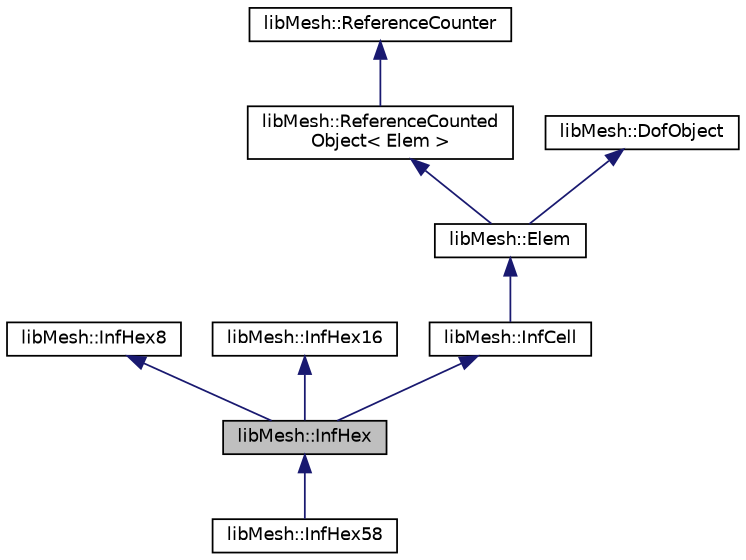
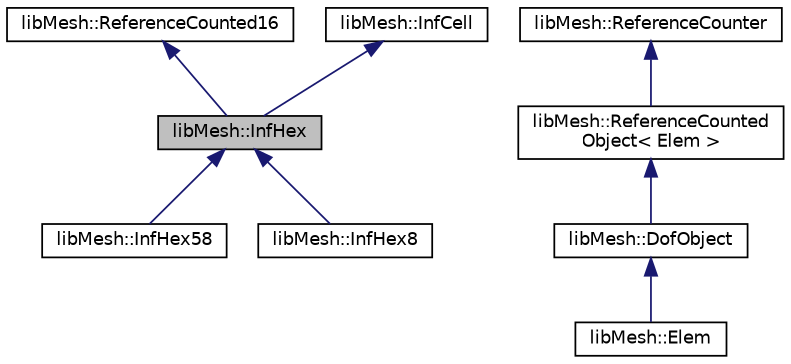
edge "libMesh::Elem" -> "libMesh::ReferenceCounted Object< Elem >": now "libMesh::DofObject" -> "libMesh::ReferenceCounted Object< Elem >"
edge "libMesh::InfCell" -> "libMesh::Elem": removed
node "libMesh::InfHex16": label "libMesh::InfHex16" -> "libMesh::ReferenceCounted16"
edge "libMesh::InfHex" -> "libMesh::InfHex8": reversed
